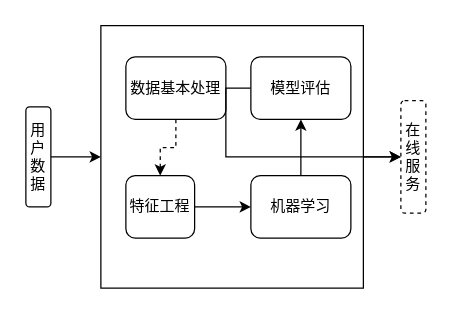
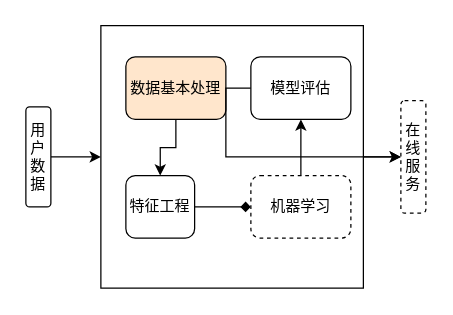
node "数据基本处理": fillcolor #ffffff -> #ffe6cc
edge "数据基本处理" -> "特征工程": style dashed -> solid
edge "特征工程" -> "机器学习": arrowhead classic -> diamond
node "机器学习": style solid -> dashed
